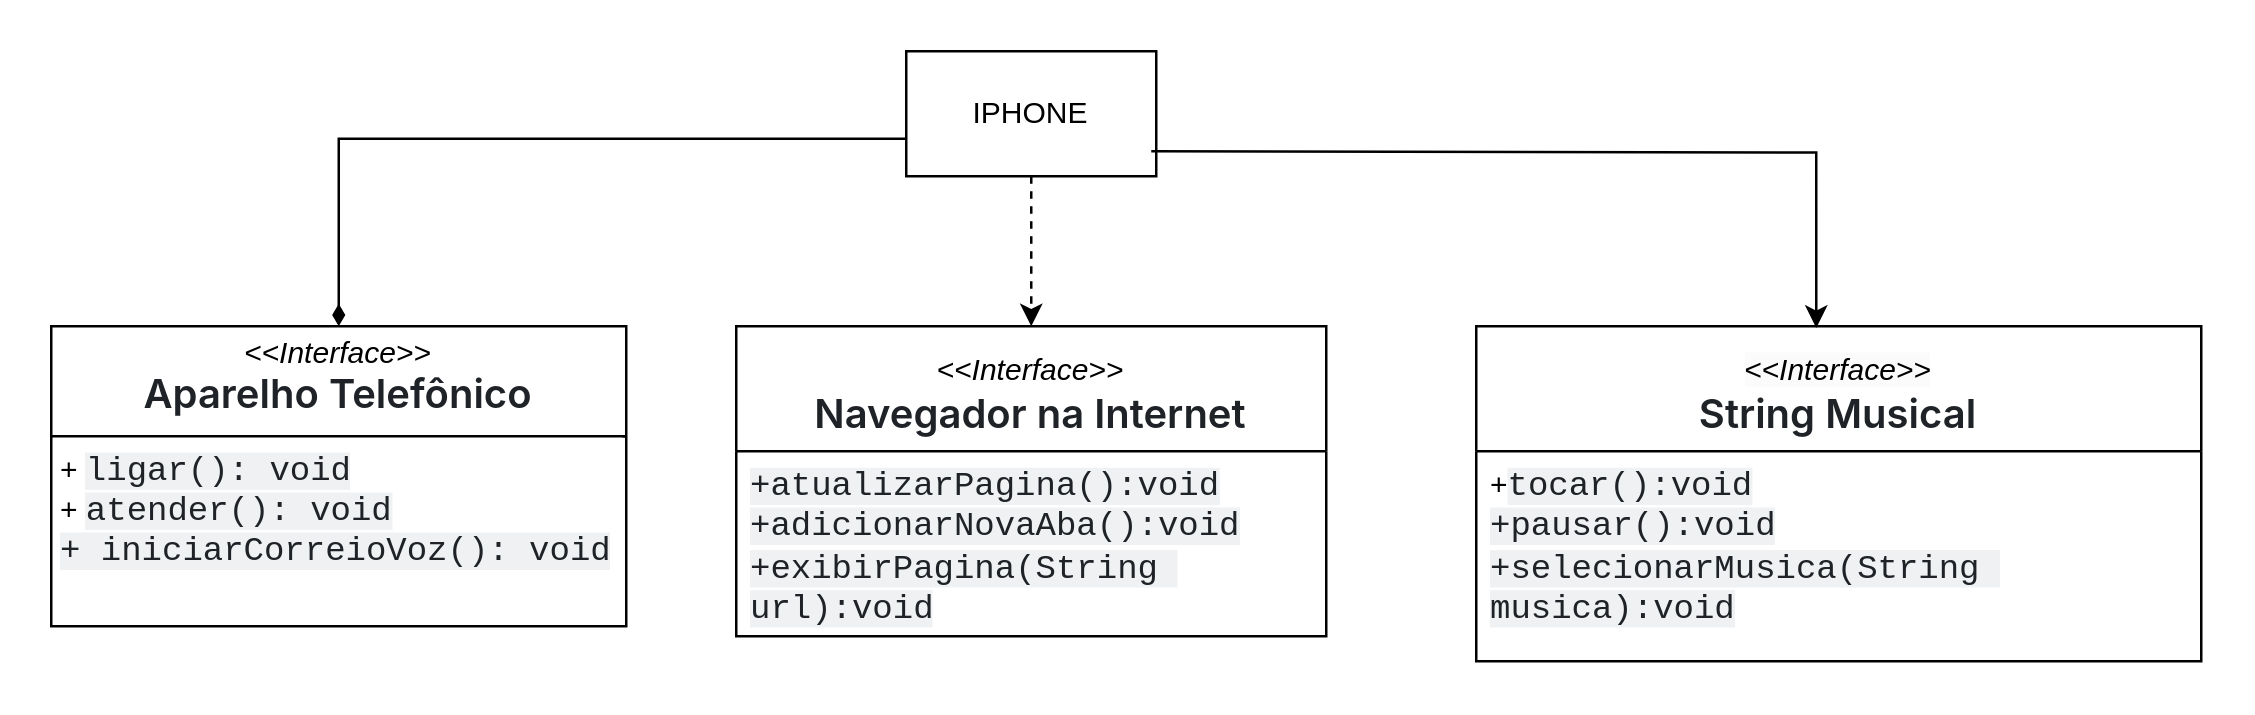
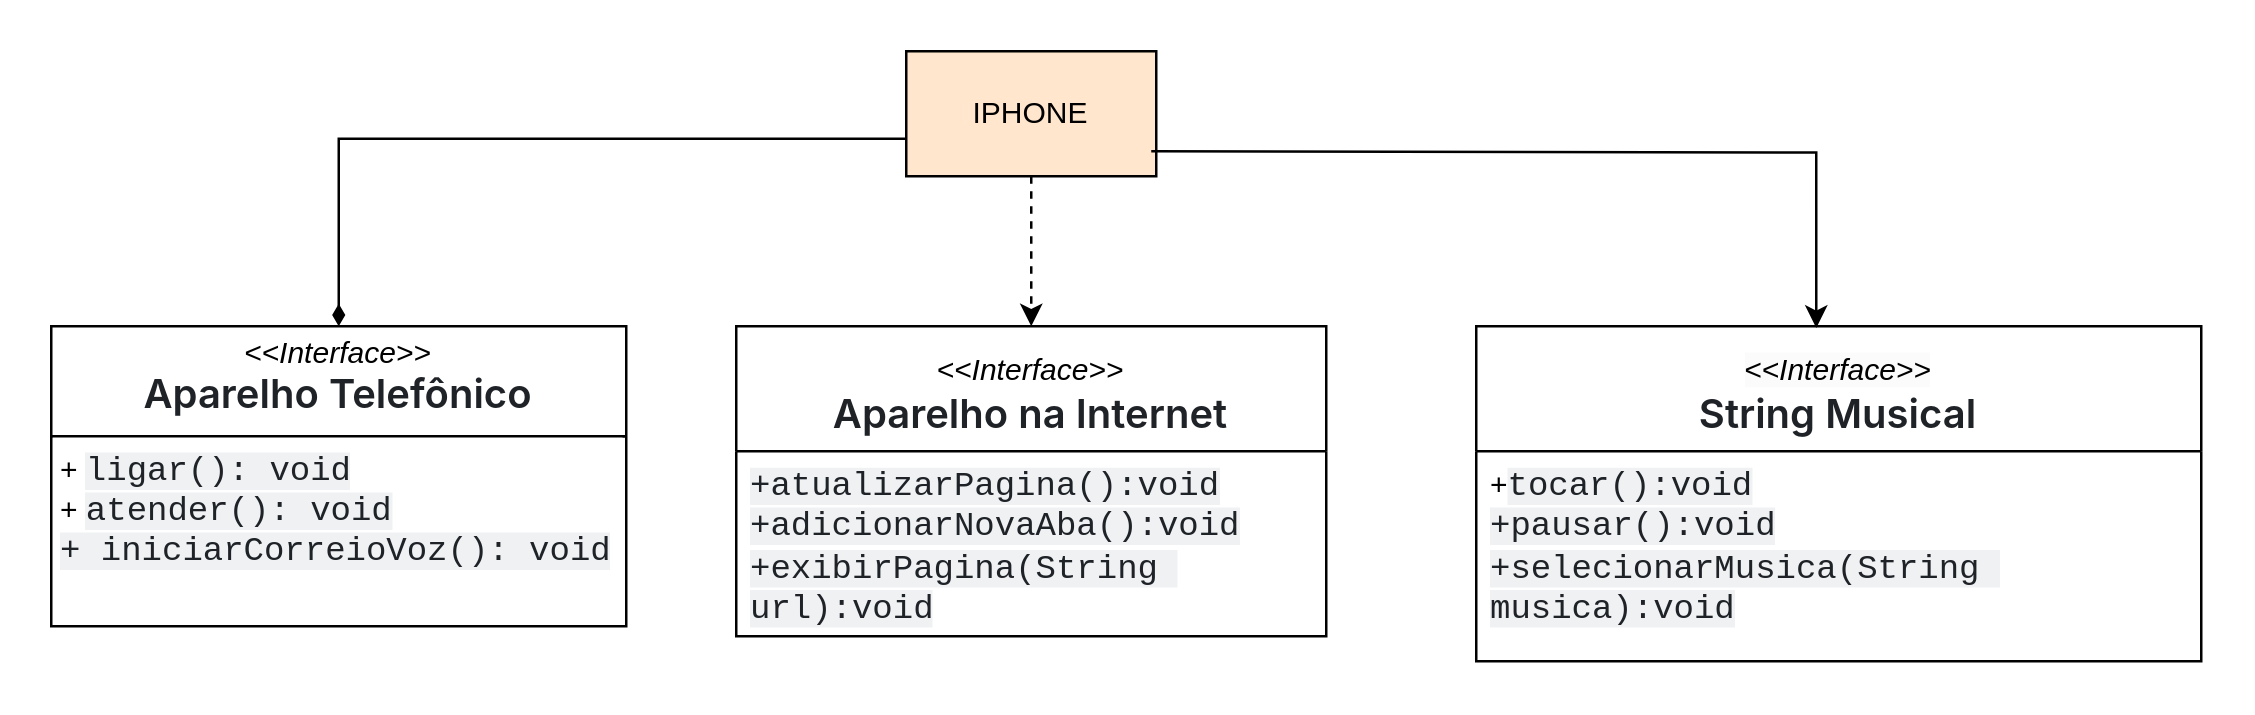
node "IPHONE": fillcolor #ffffff -> #ffe6cc
node "<<Interface>> Navegador na Internet": label "<<Interface>> Navegador na Internet" -> "<<Interface>> Aparelho na Internet"
